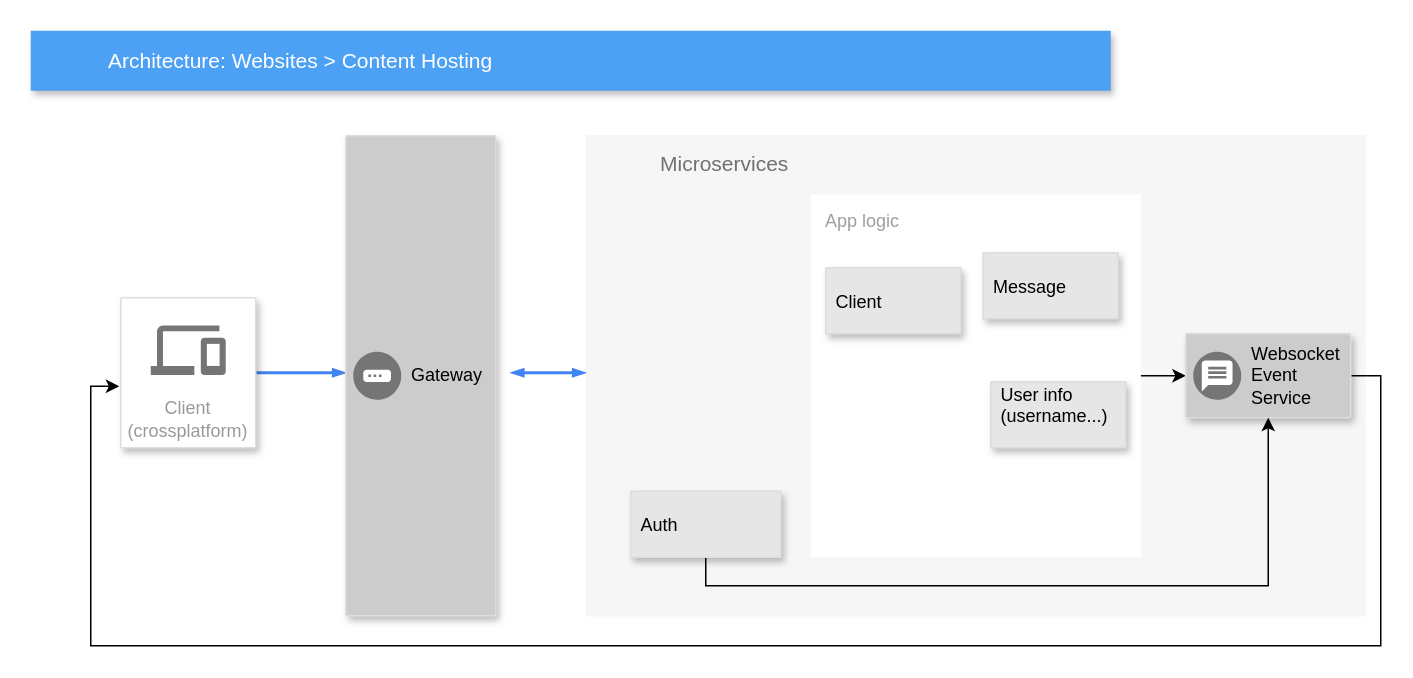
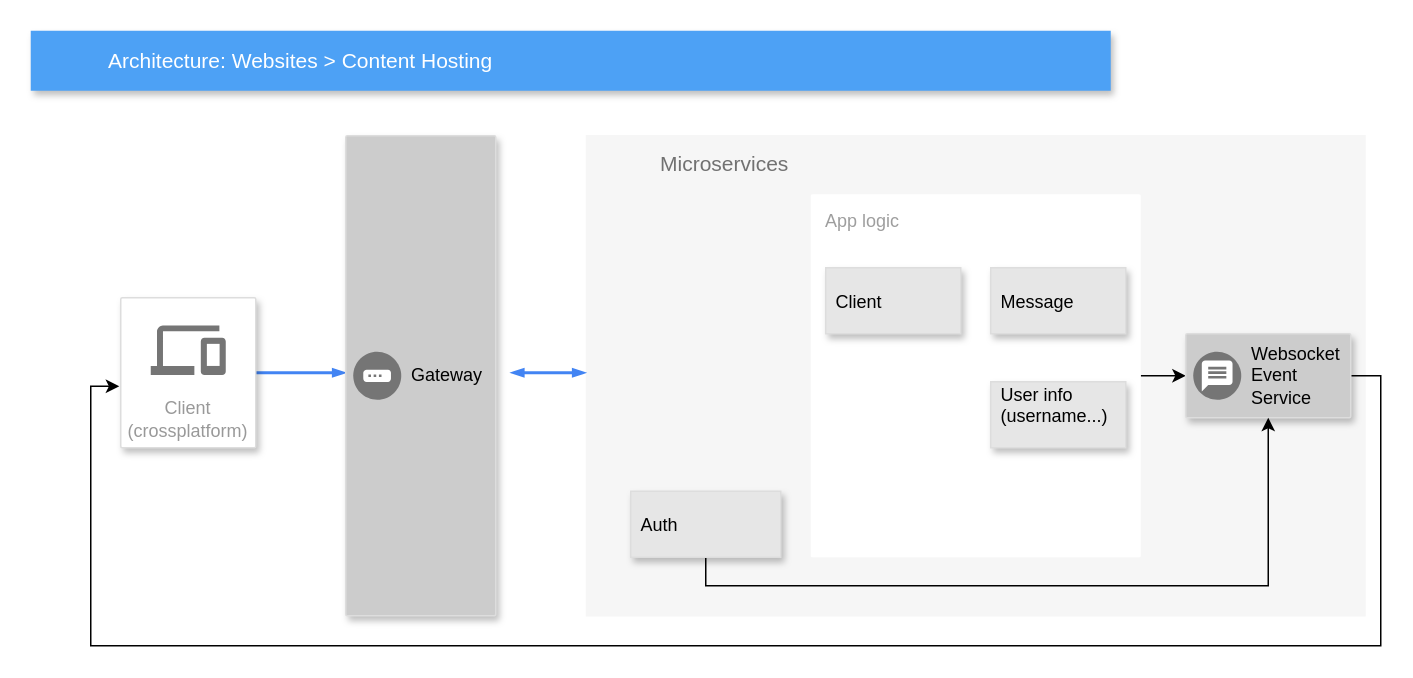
node "Message": moved (1051, 286) -> (1058, 301)
